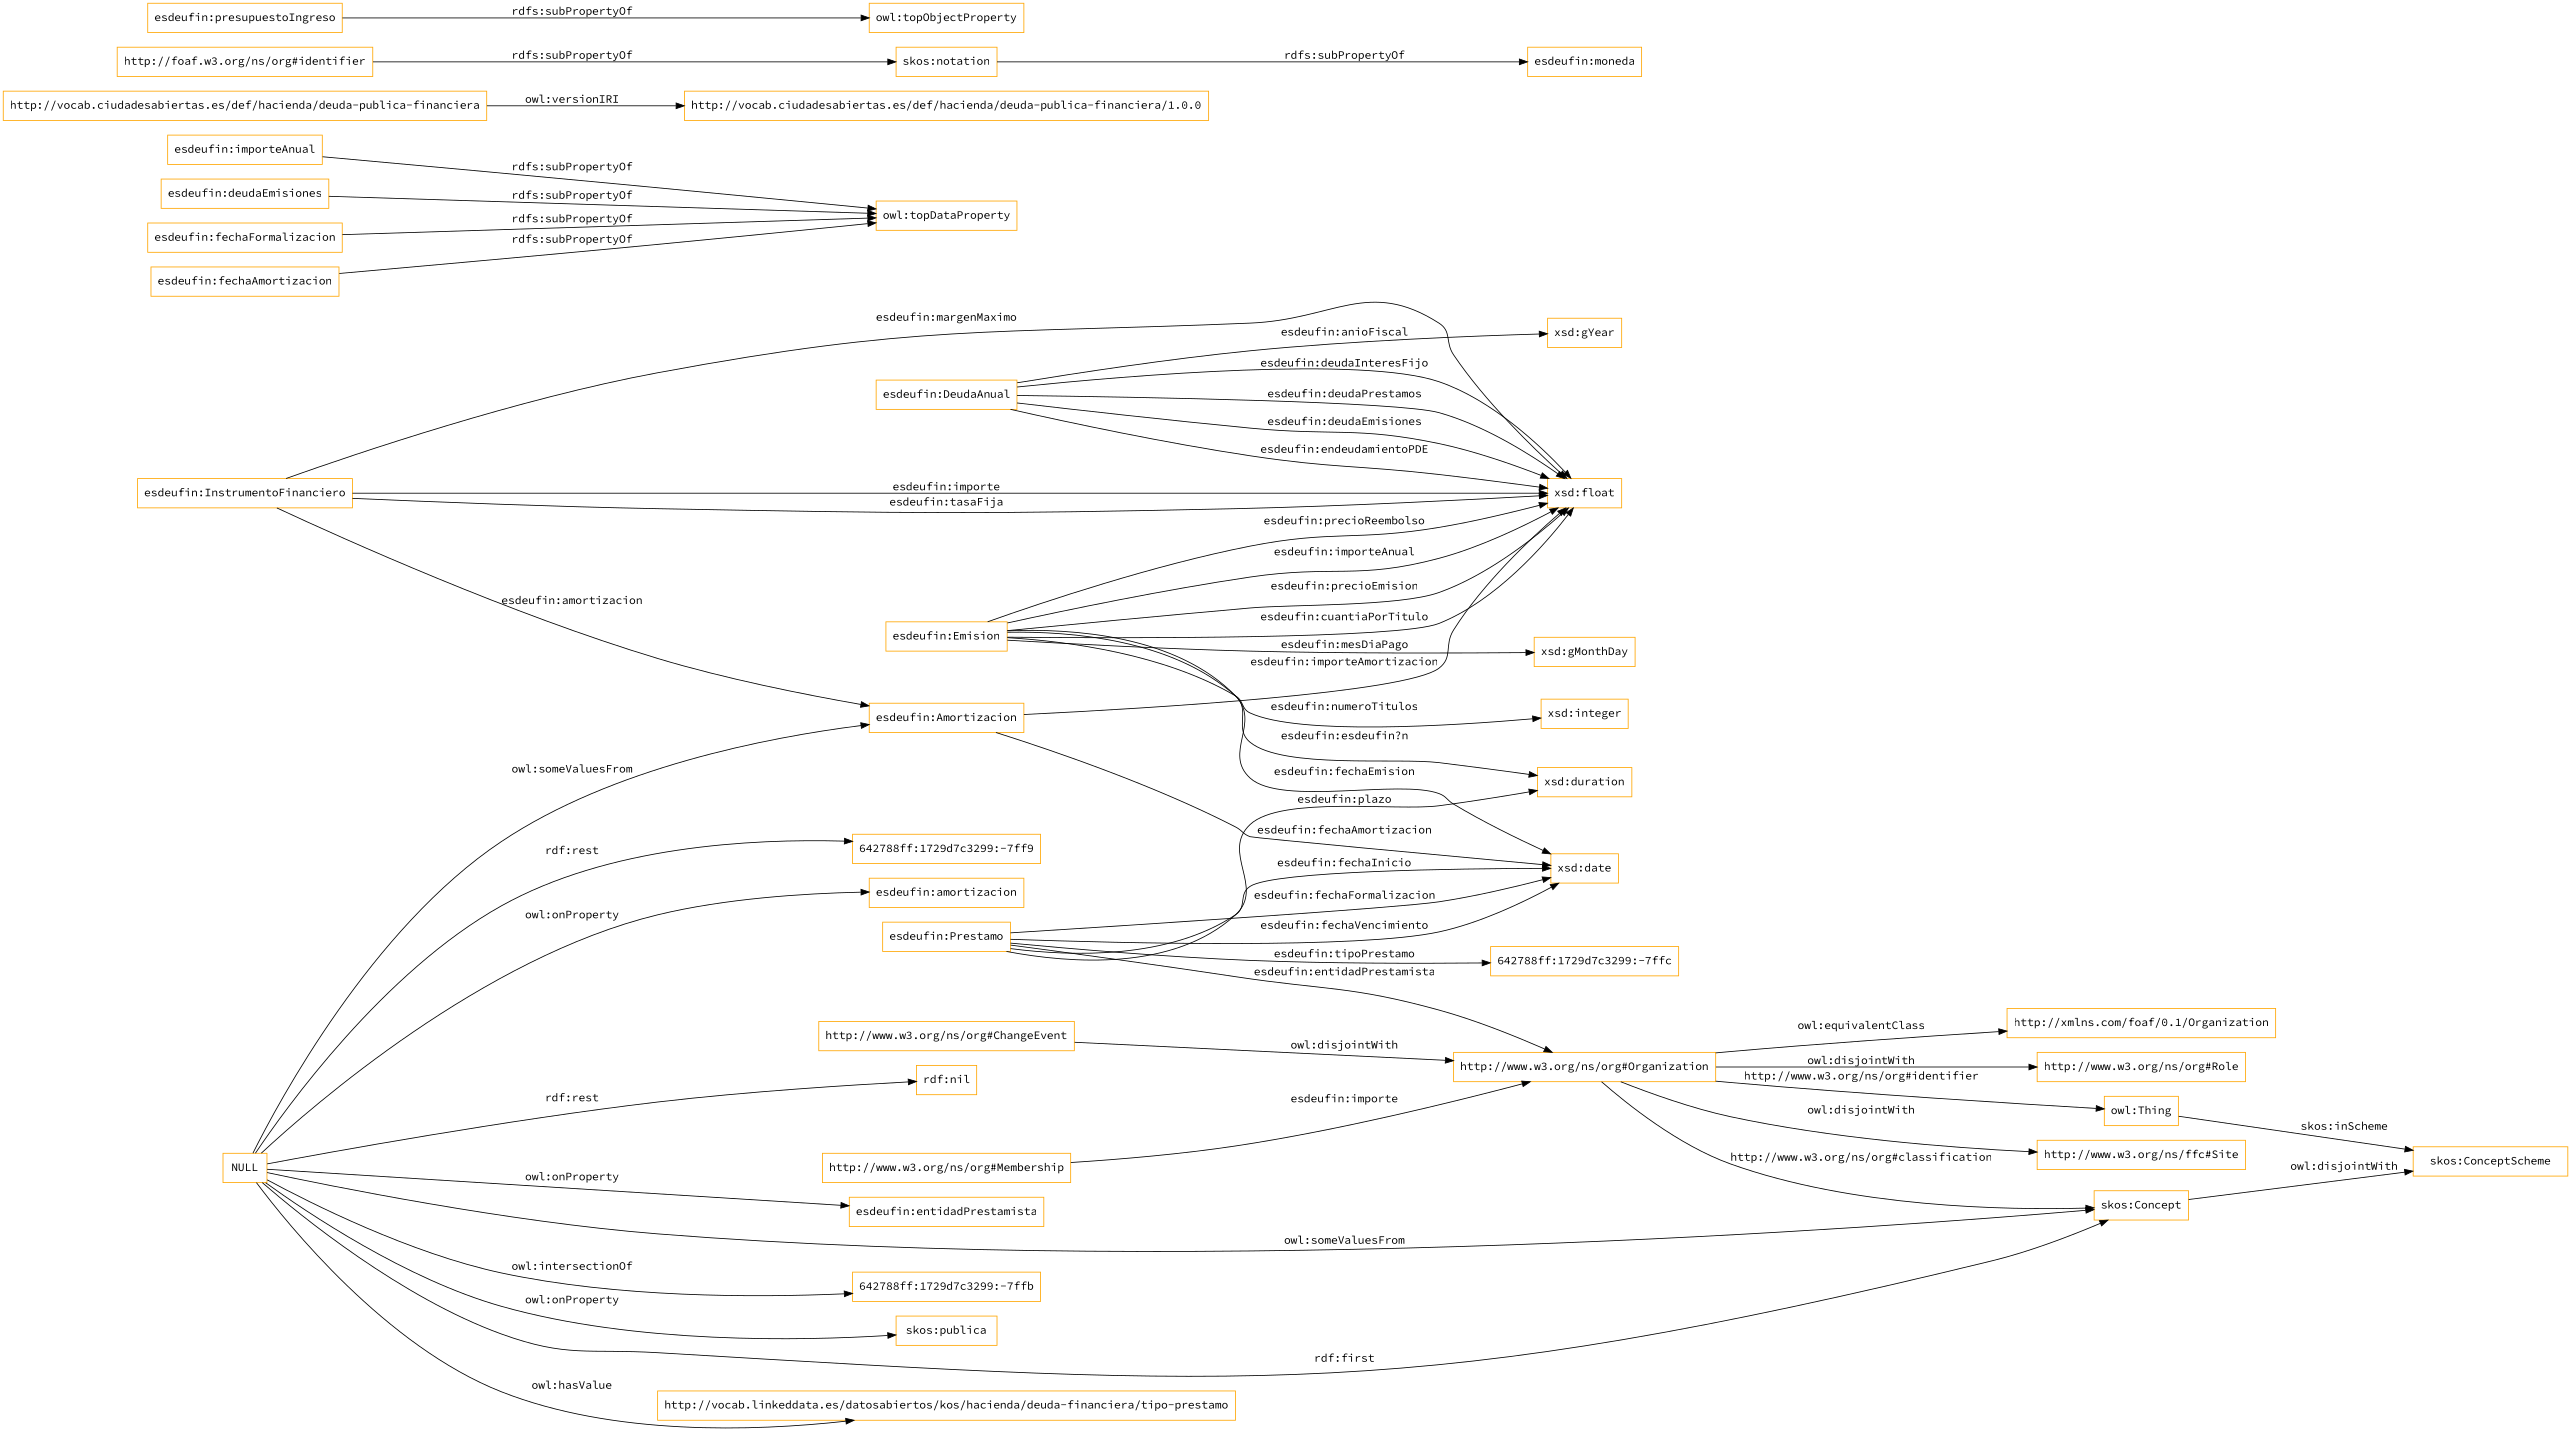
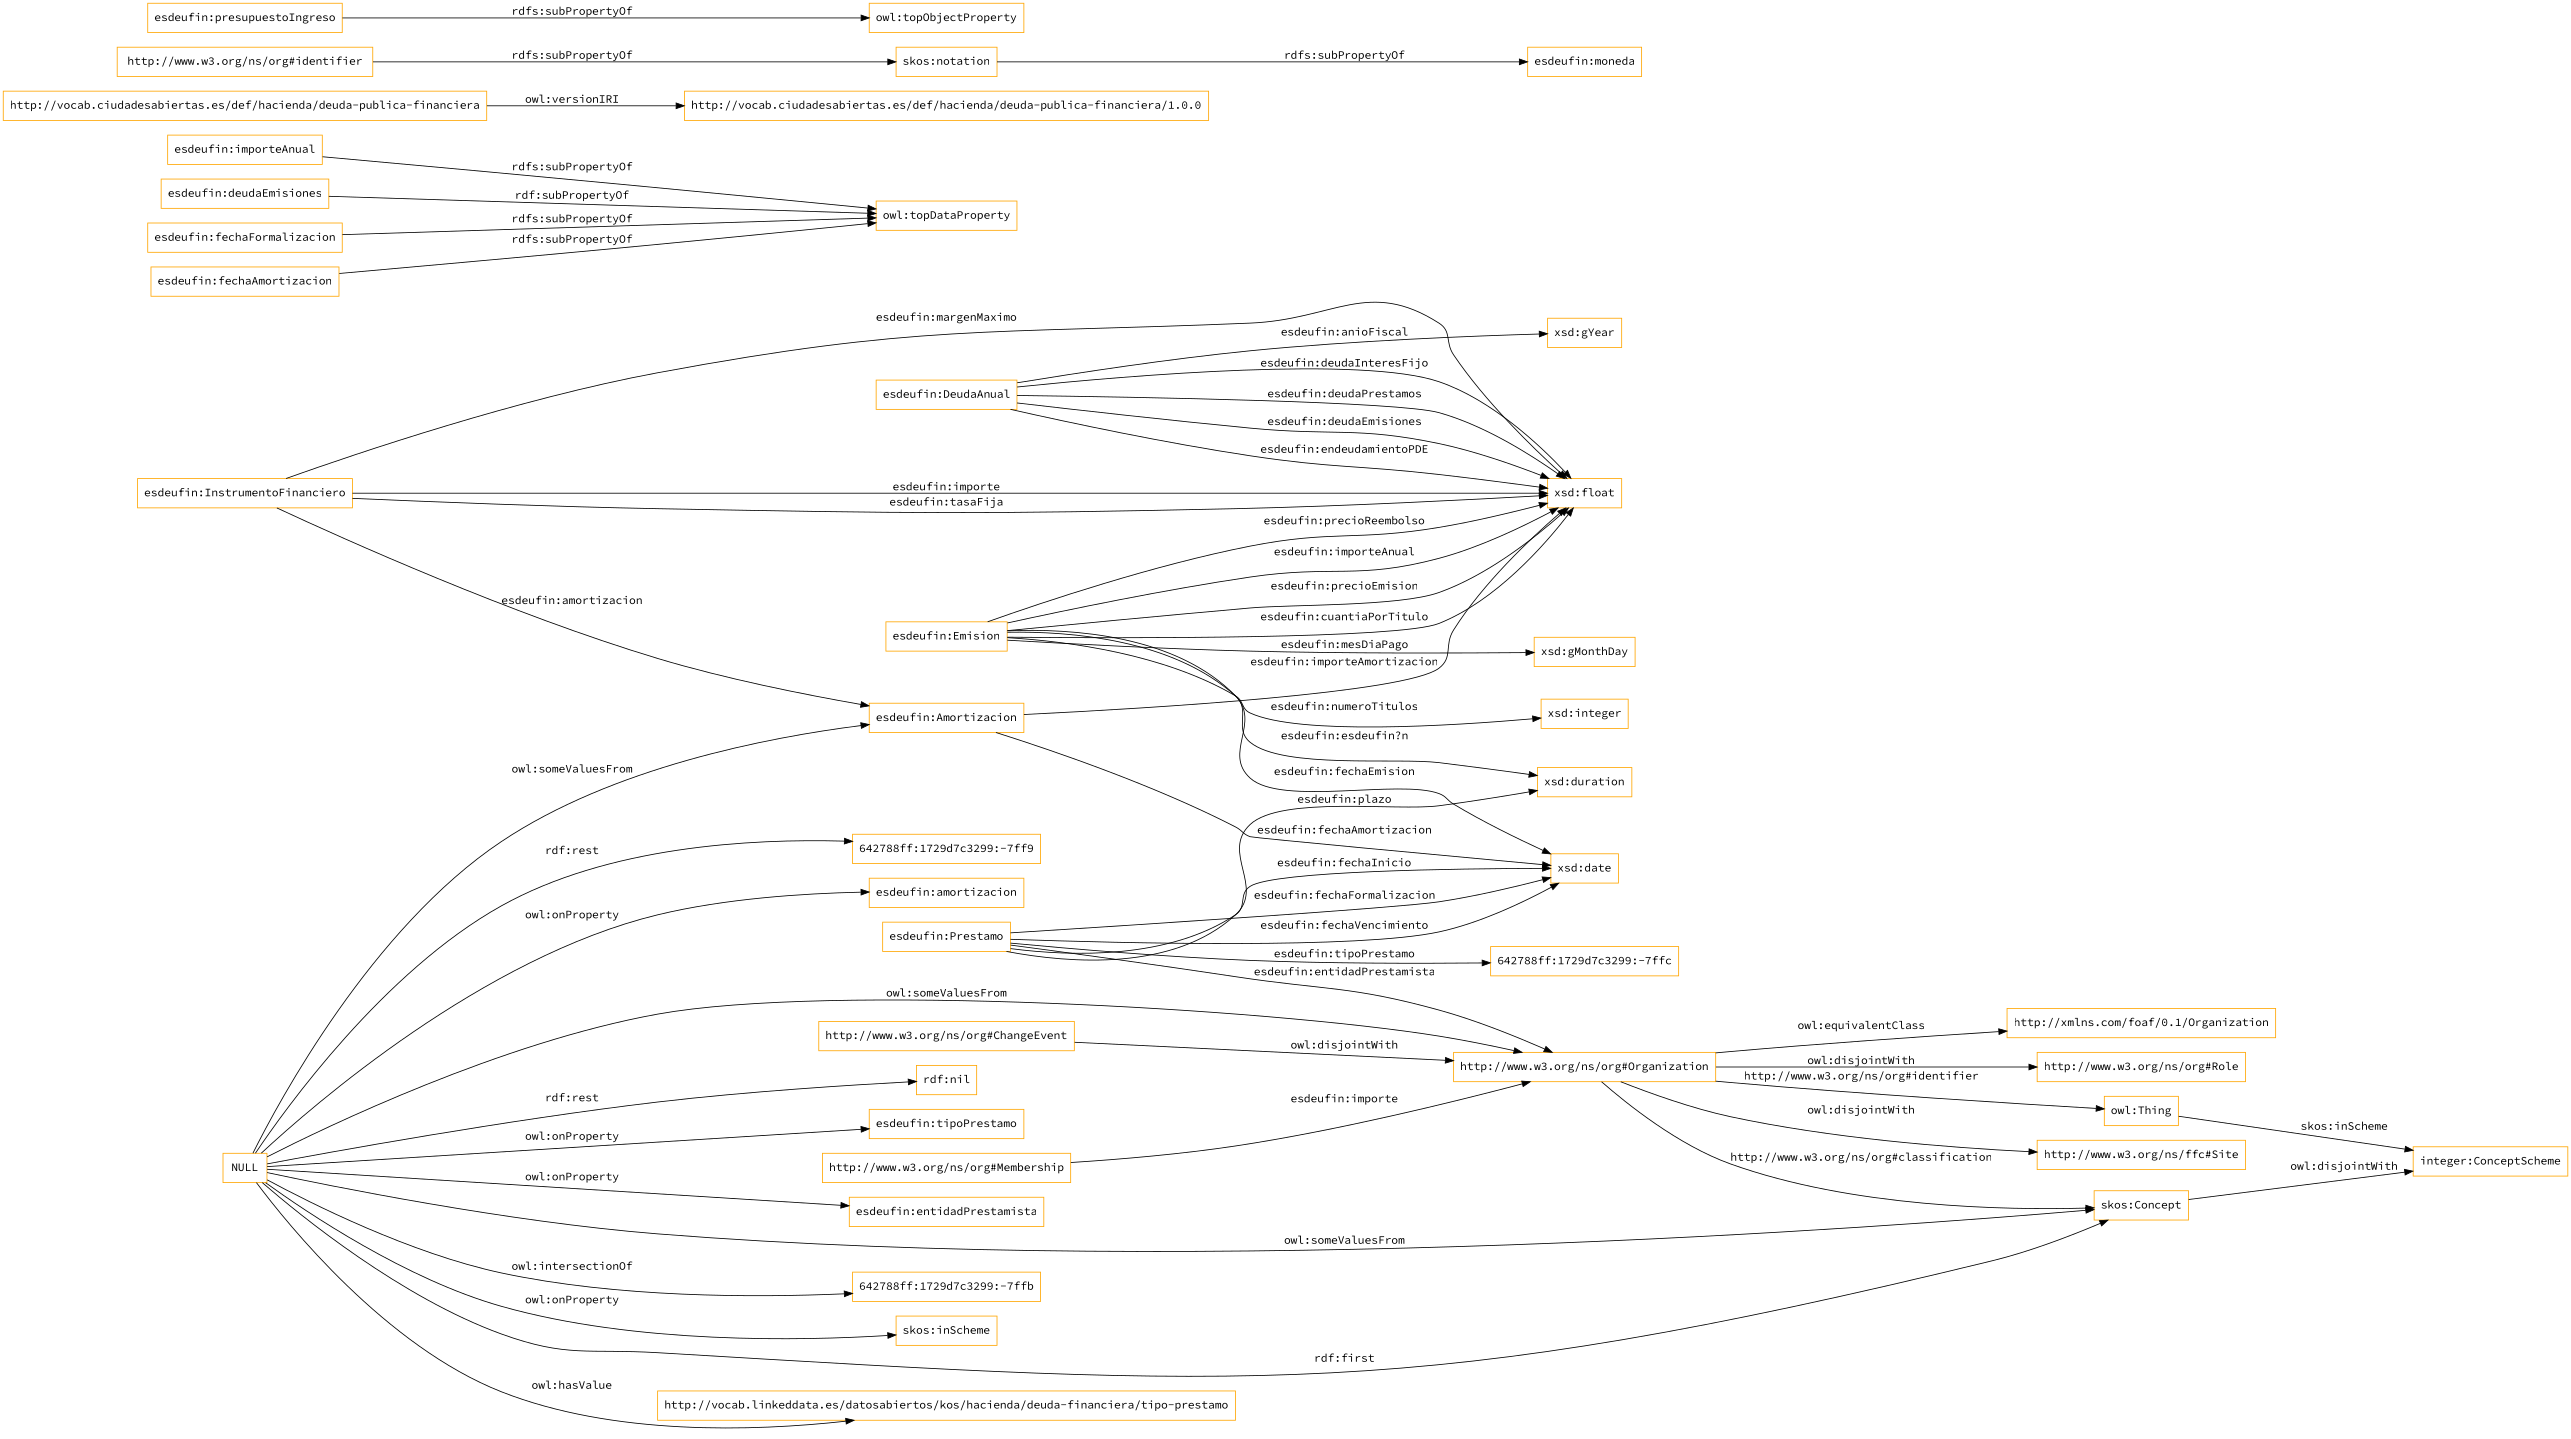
node "http://foaf.w3.org/ns/org#identifier": label "http://foaf.w3.org/ns/org#identifier" -> "http://www.w3.org/ns/org#identifier"
edge "esdeufin:deudaEmisiones" -> "owl:topDataProperty": label "rdfs:subPropertyOf" -> "rdf:subPropertyOf"
edge "NULL" -> "http://www.w3.org/ns/org#Organization": added, label "owl:someValuesFrom"
node "esdeufin:tipoPrestamo": added
node "skos:ConceptScheme": label "skos:ConceptScheme" -> "integer:ConceptScheme"
node "skos:publica": label "skos:publica" -> "skos:inScheme"
